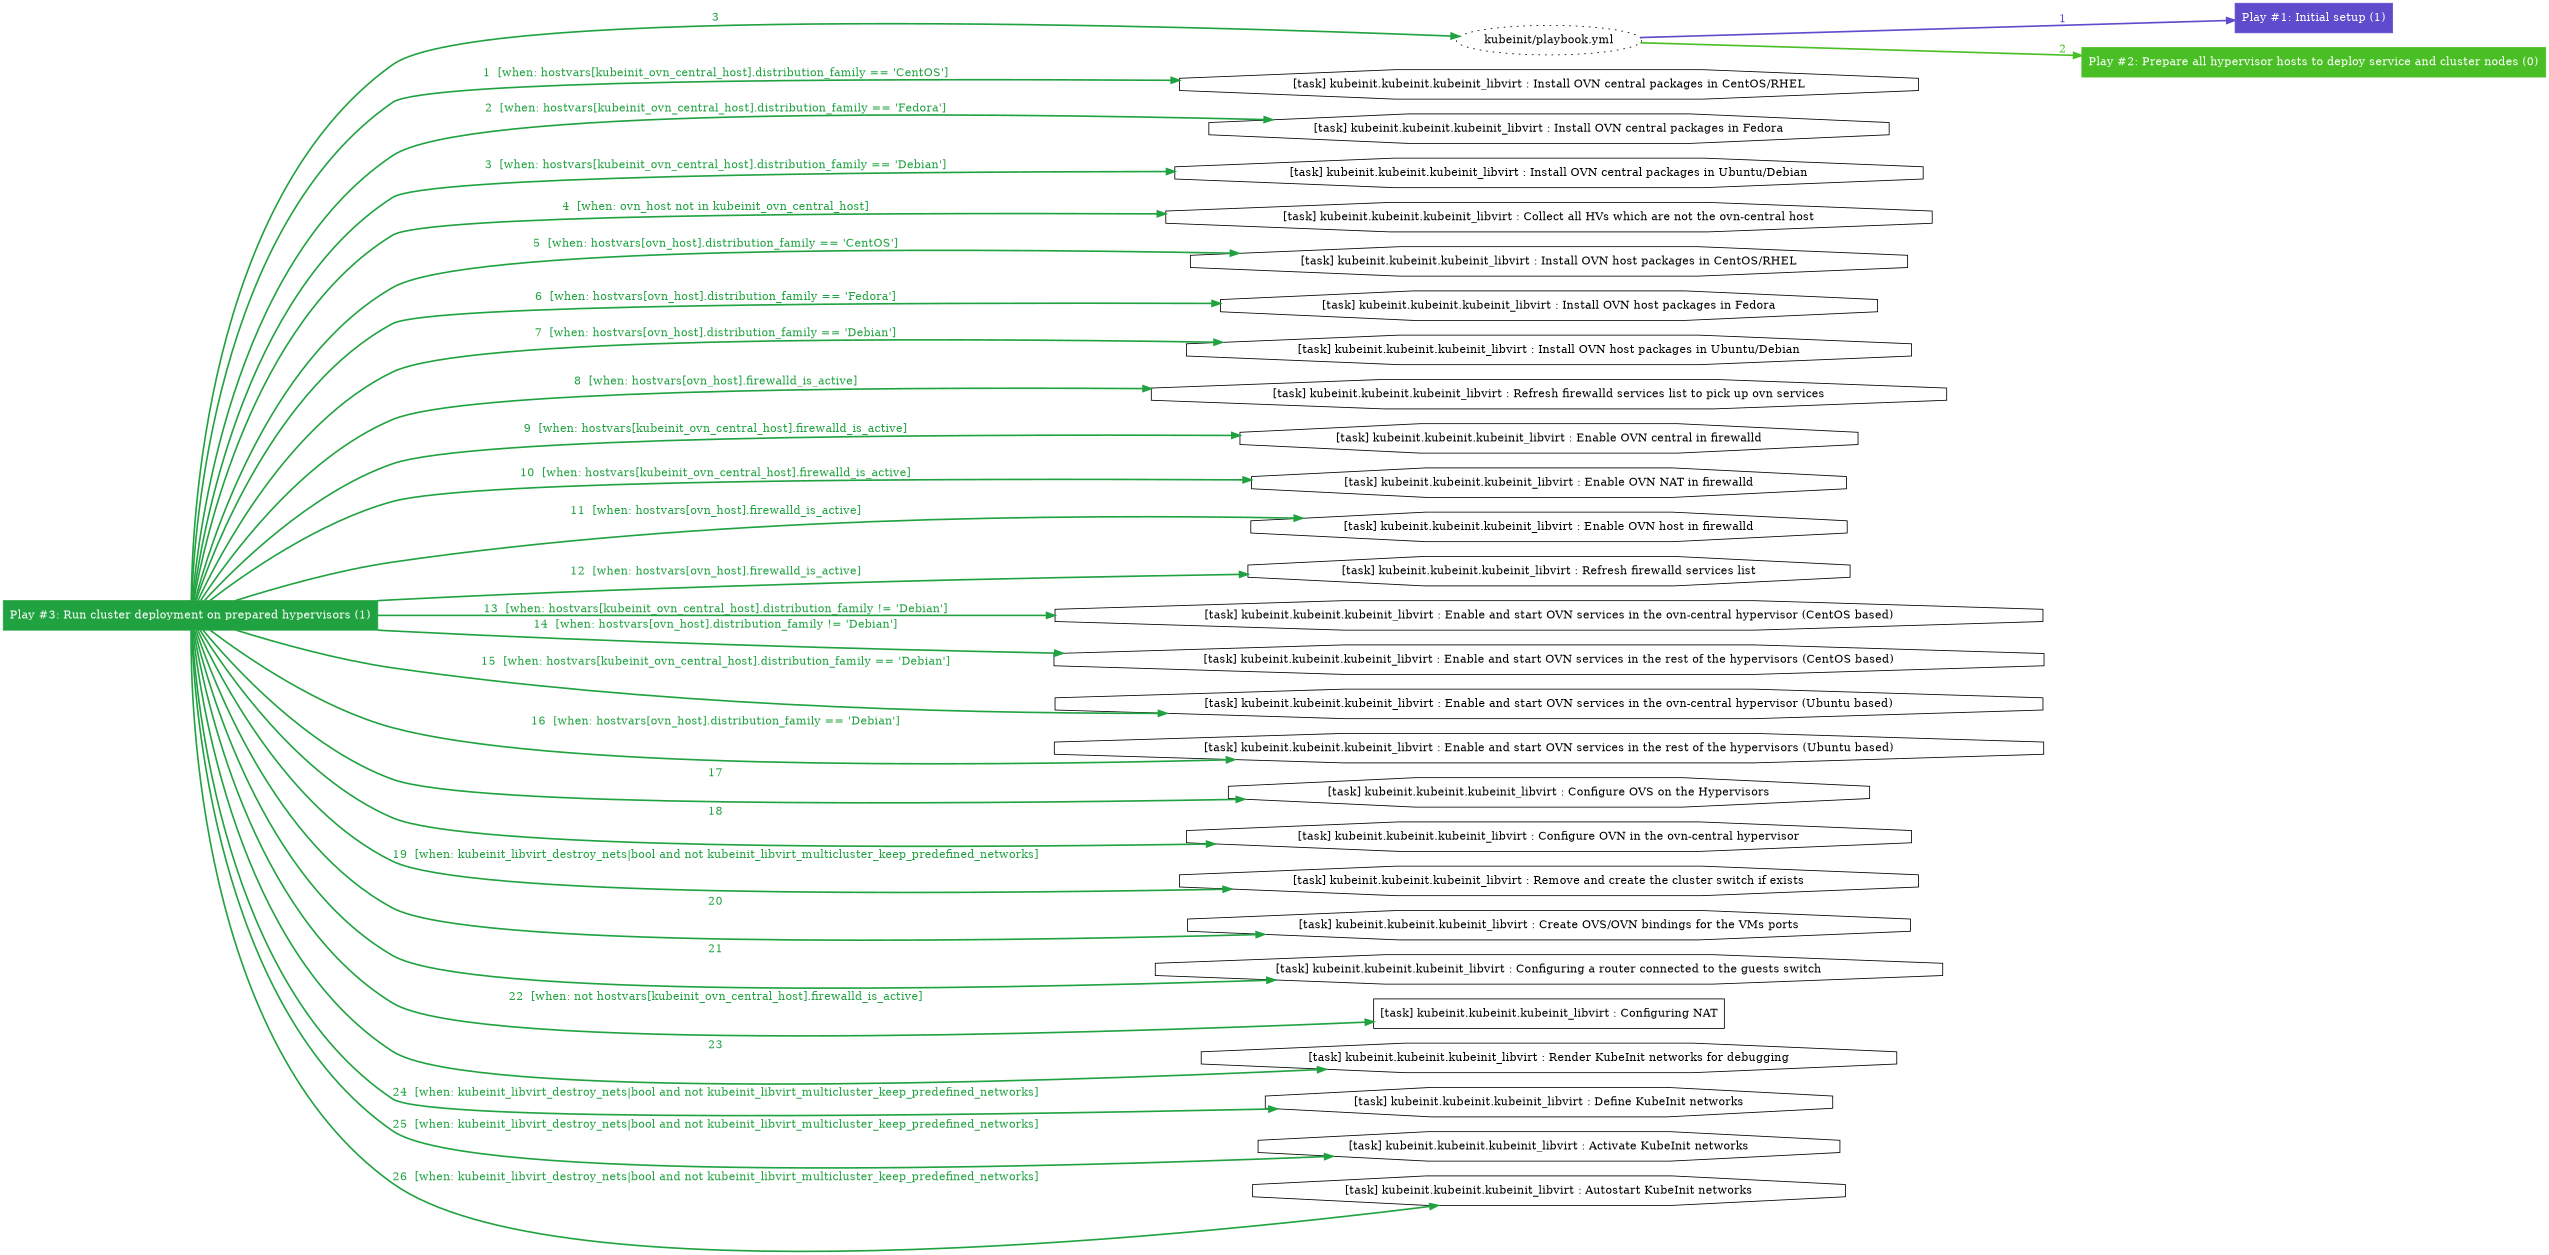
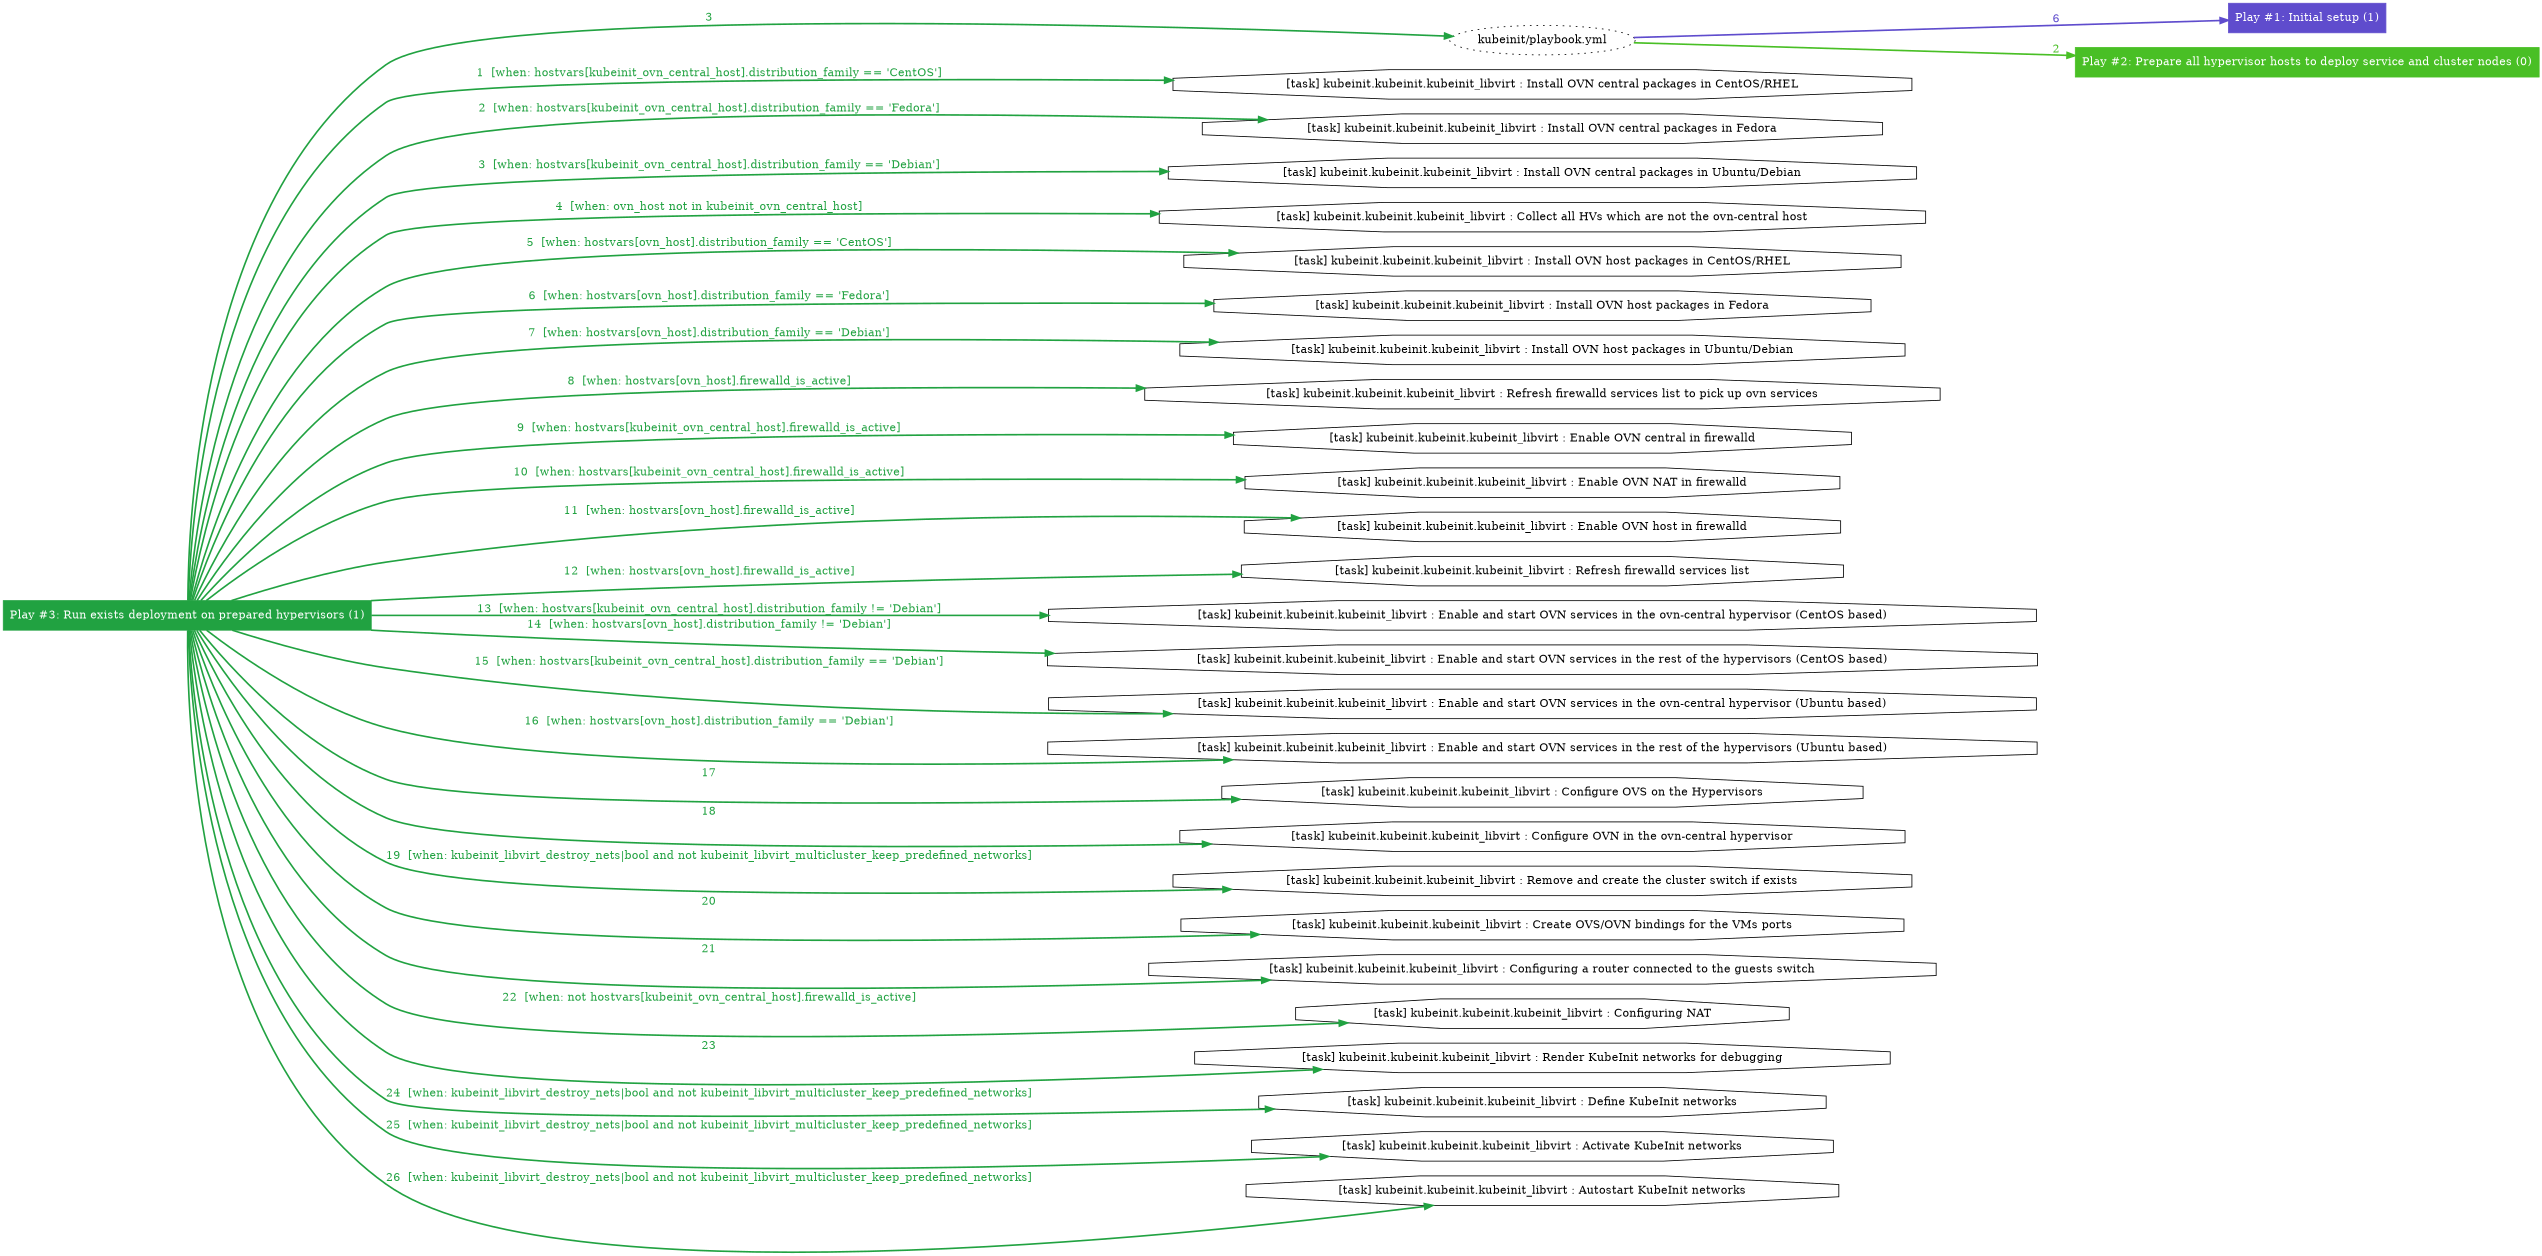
edge "kubeinit/playbook.yml" -> "Play #1: Initial setup (1)": label "1" -> "6"
node "Play #3: Run cluster deployment on prepared hypervisors (1)": label "Play #3: Run cluster deployment on prepared hypervisors (1)" -> "Play #3: Run exists deployment on prepared hypervisors (1)"
node "[task] kubeinit.kubeinit.kubeinit_libvirt : Configuring NAT": shape box -> octagon
